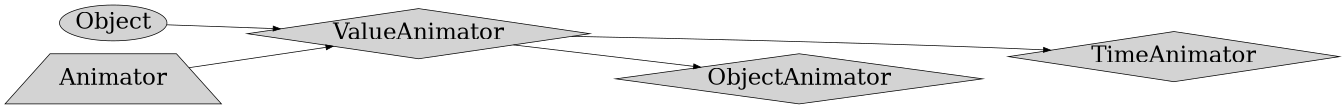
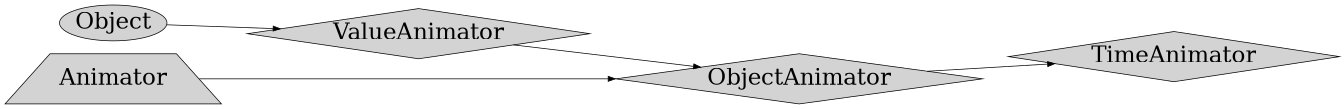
edge "ValueAnimator" -> "TimeAnimator": now "ObjectAnimator" -> "TimeAnimator"
edge "Animator" -> "ValueAnimator": now "Animator" -> "ObjectAnimator"
